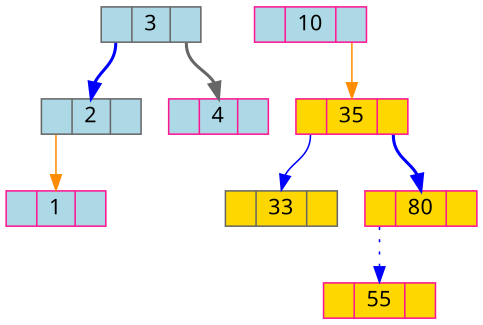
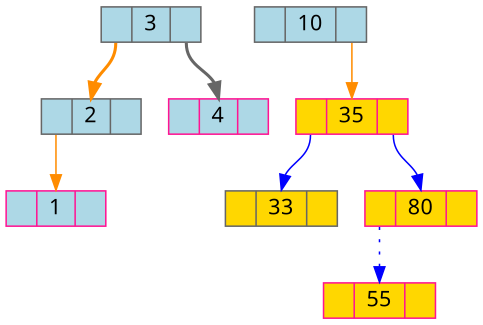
node "10": color deeppink -> gray40
edge "3" -> "2": color blue -> darkorange
edge "35" -> "80": style bold -> solid
